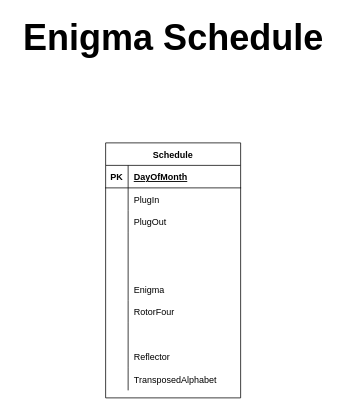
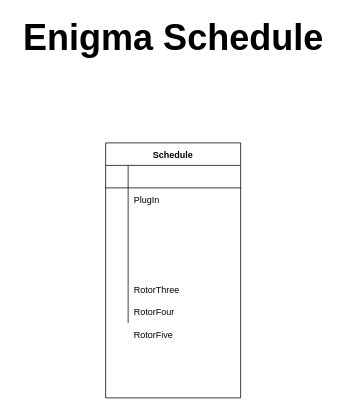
node "PK": removed
node "DayOfMonth": removed
node "PlugOut": removed
node "Enigma": label "Enigma" -> "RotorThree"
node "RotorFive": added
node "Reflector": removed
node "TransposedAlphabet": removed
